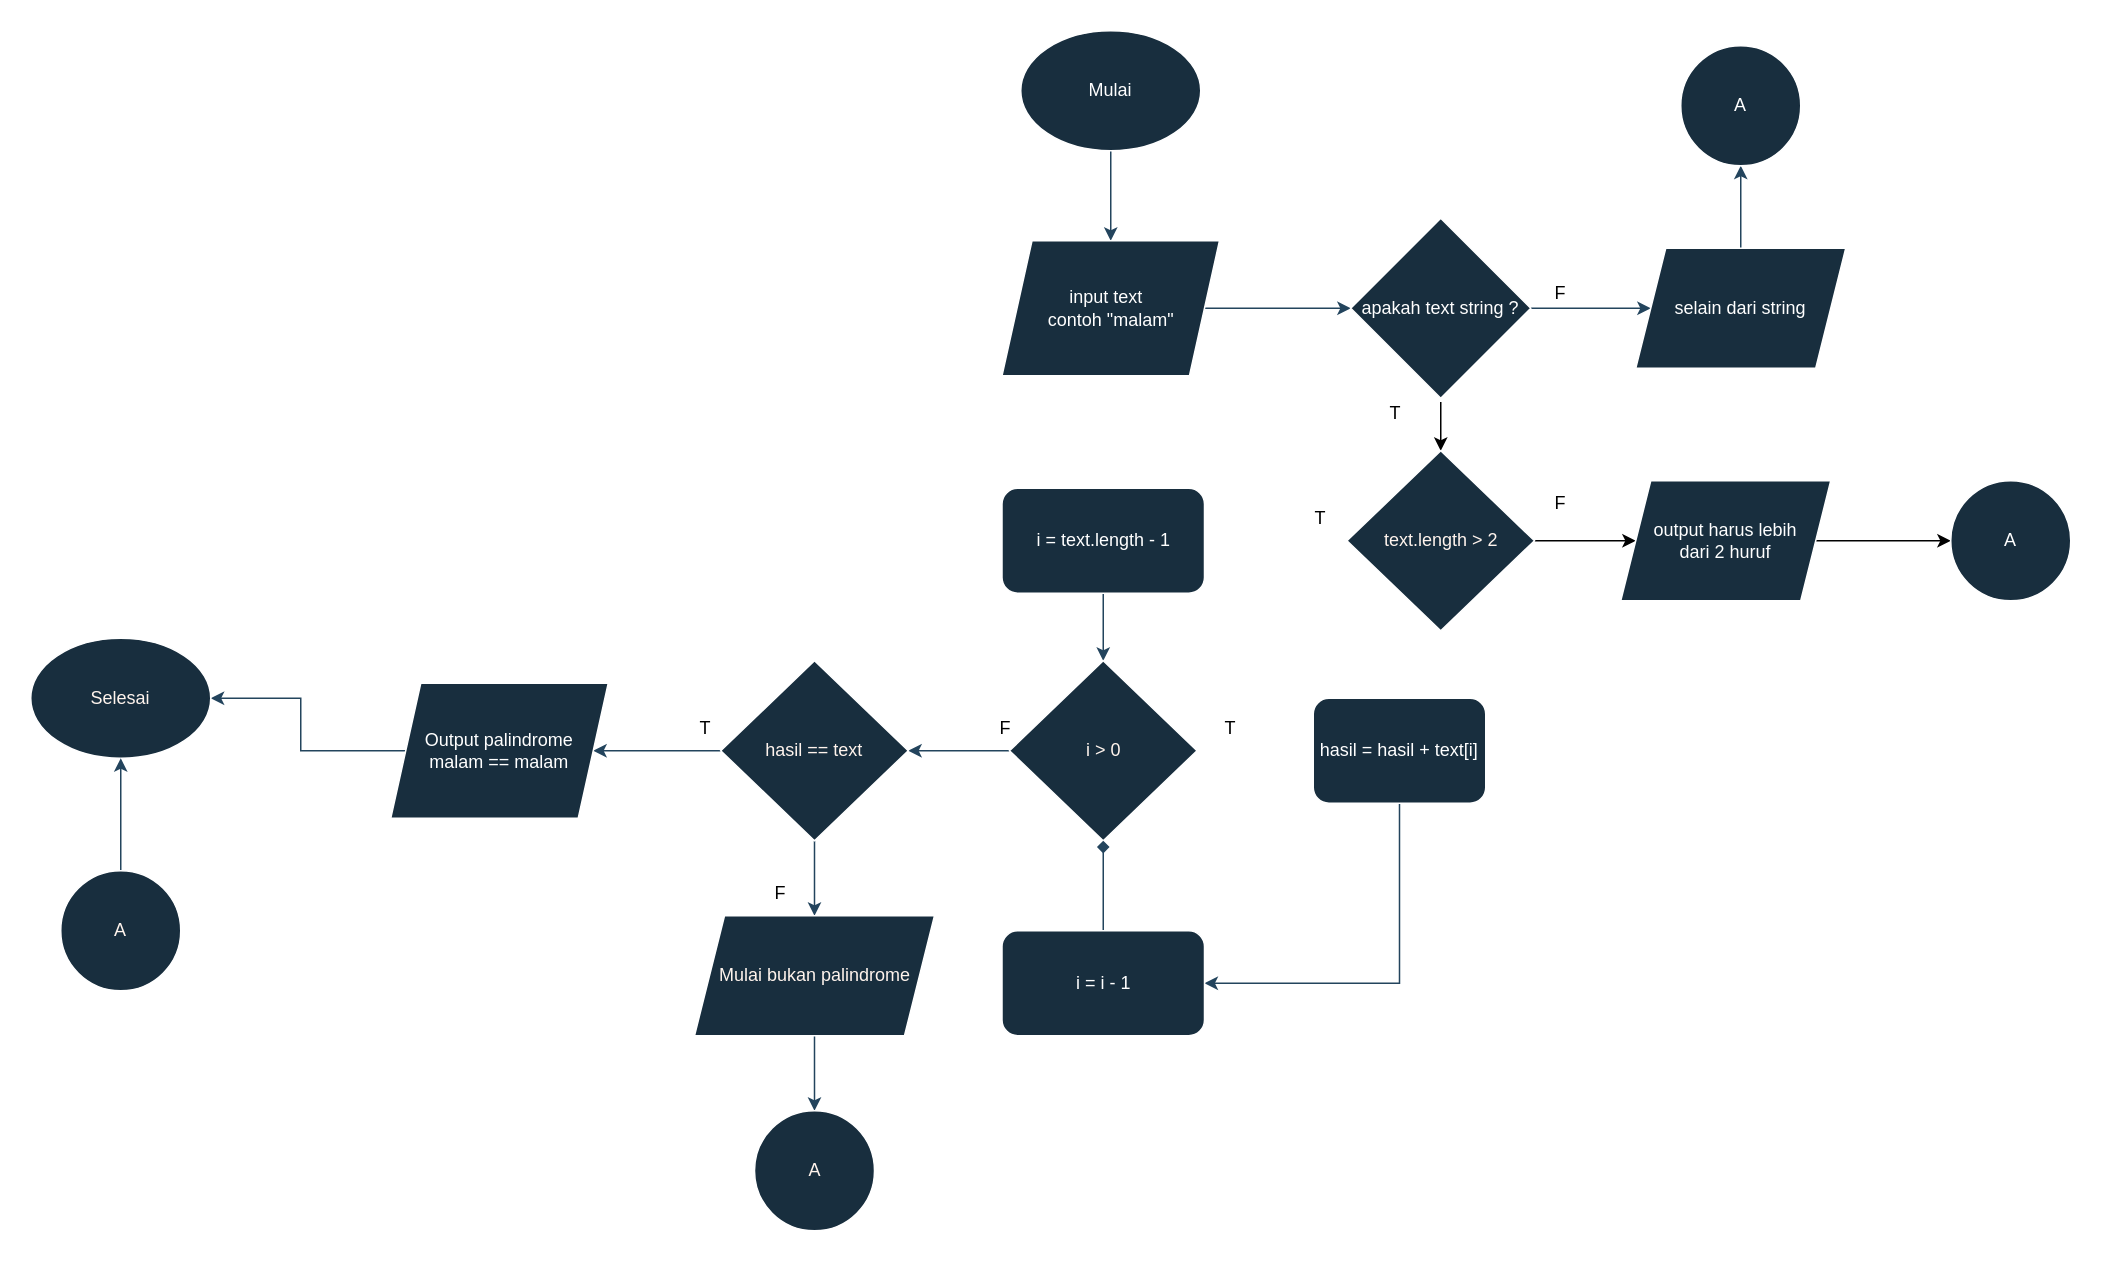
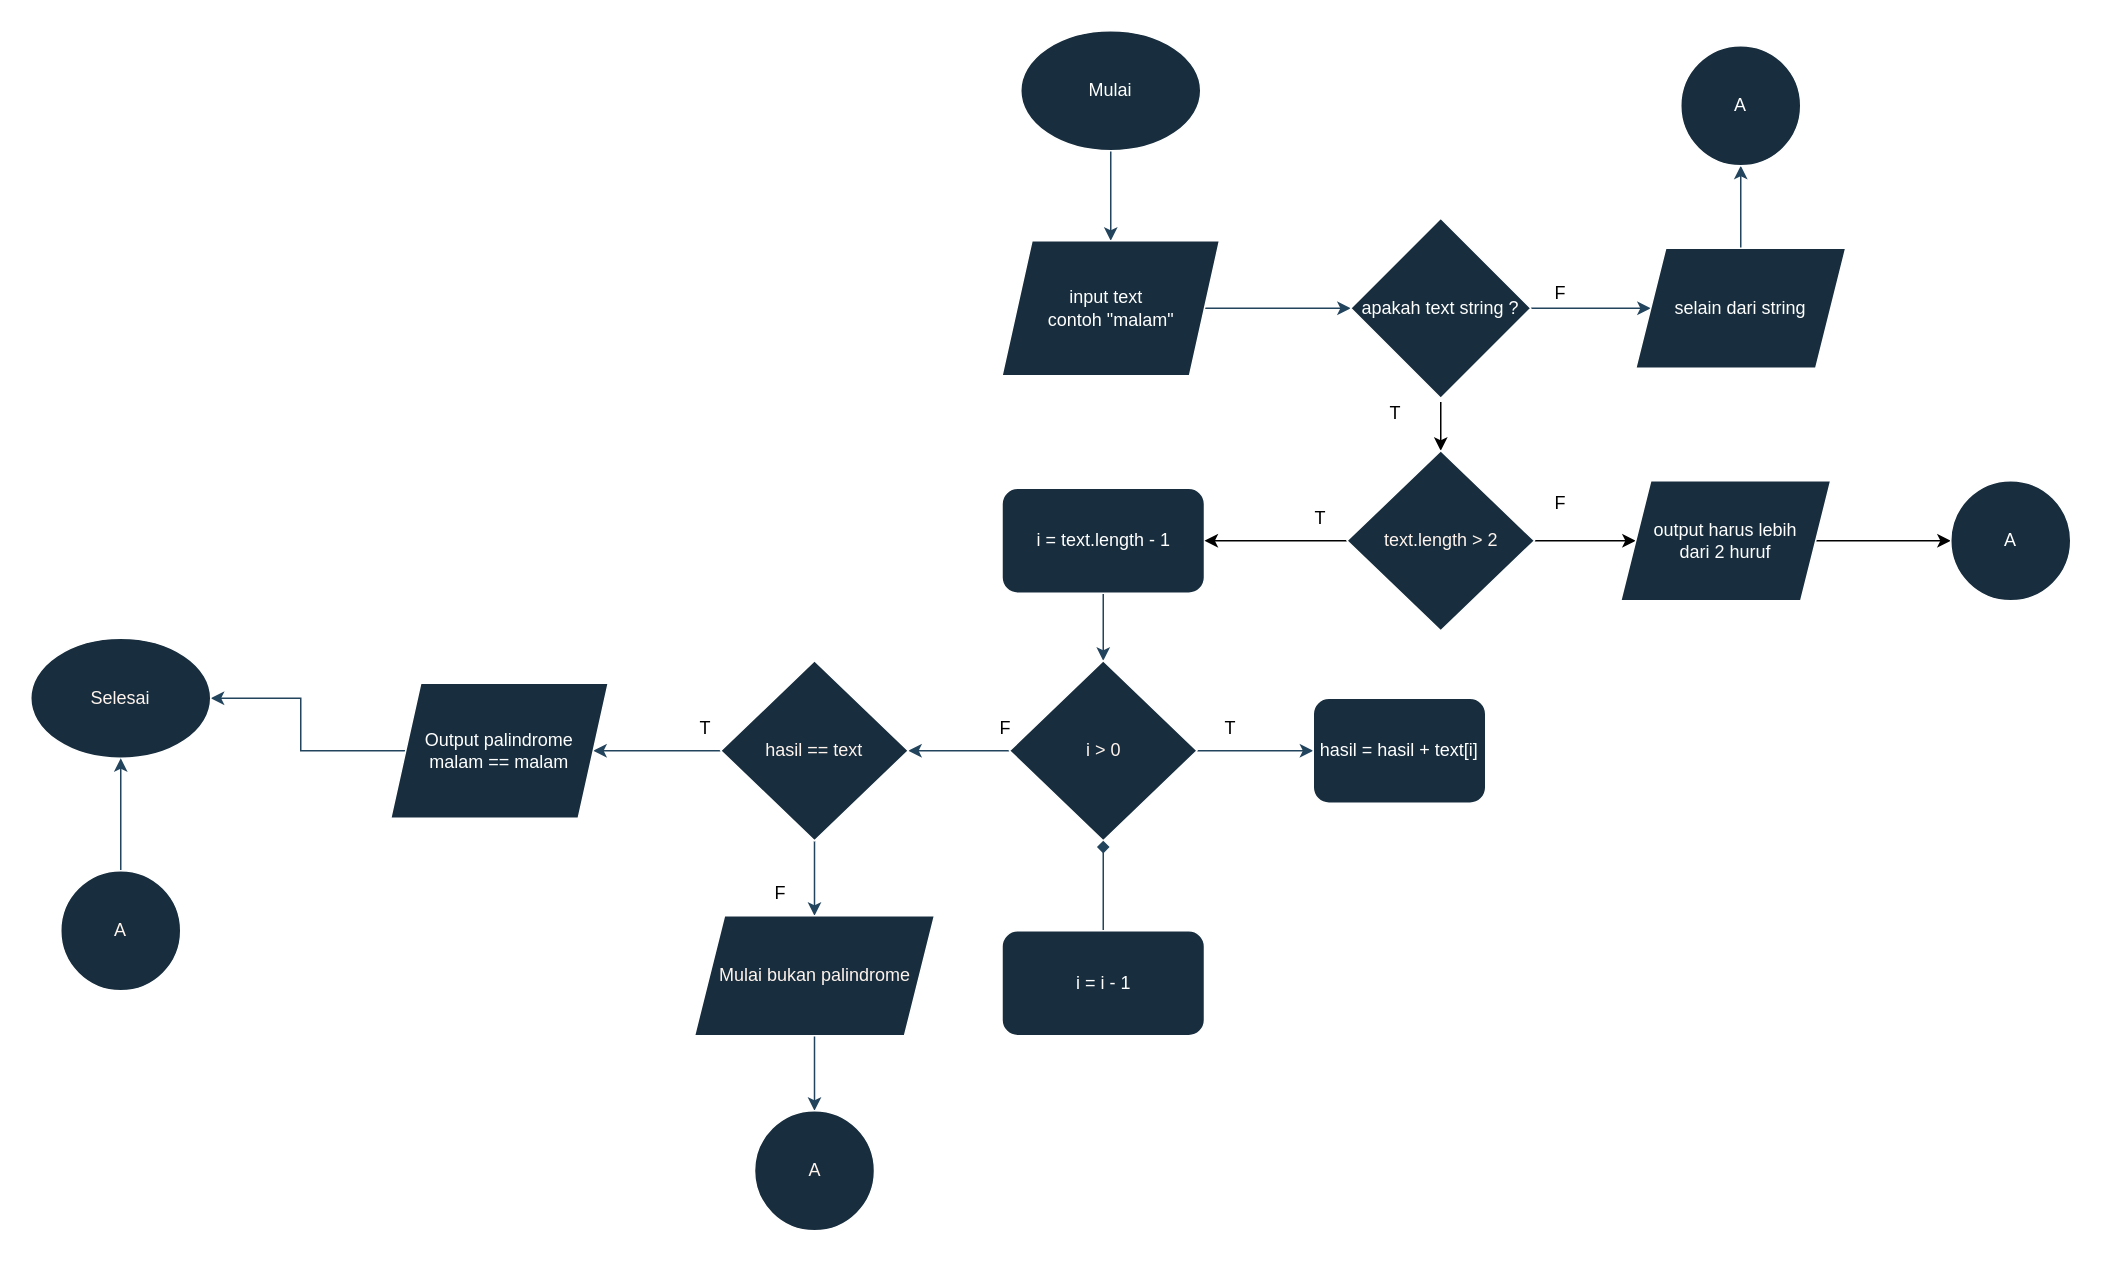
edge "text.length > 2" -> "i = text.length - 1": added
edge "i > 0" -> "hasil = hasil + text[i]": added
edge "hasil = hasil + text[i]" -> "i = i - 1": removed
